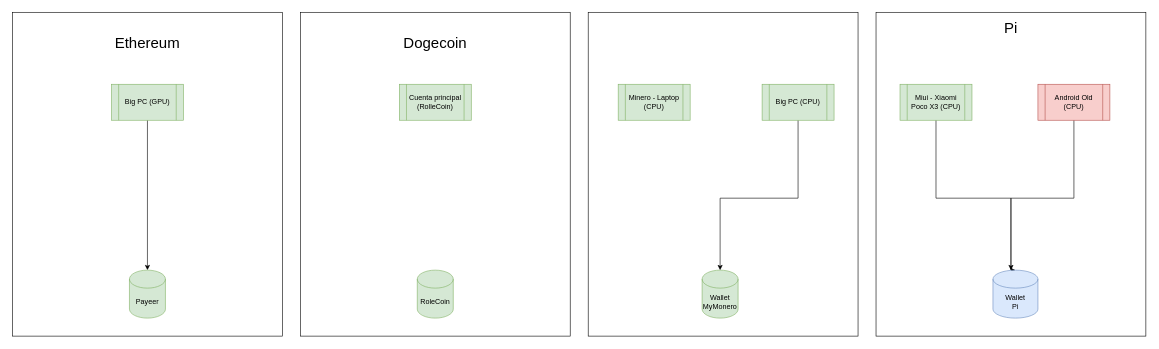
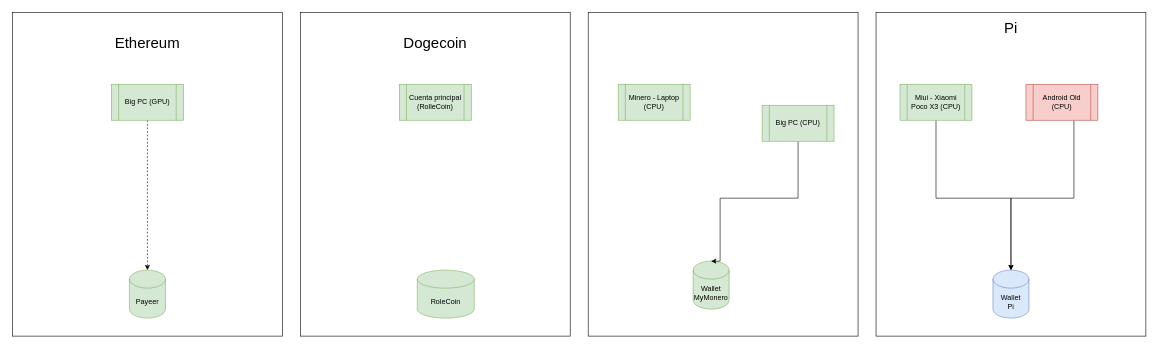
node "Big PC (CPU)": moved (798, 102) -> (798, 123)
node "Android Old (CPU)": moved (1074, 102) -> (1062, 102)
edge "Big PC (GPU)" -> "Payeer": style solid -> dashed
node "RoleCoin": size 36x48 -> 57x48
node "Wallet MyMonero": moved (720, 294) -> (711, 285)
node "Wallet Pi": size 45x48 -> 36x48
